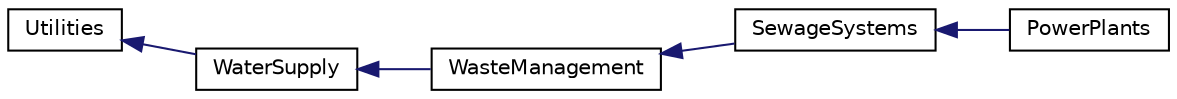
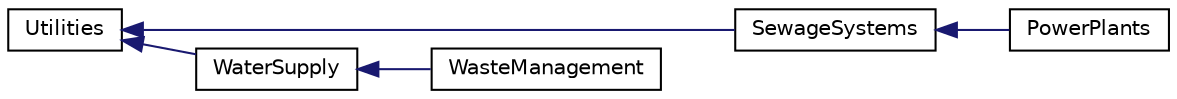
edge "SewageSystems" -> "WasteManagement": now "SewageSystems" -> "Utilities"
